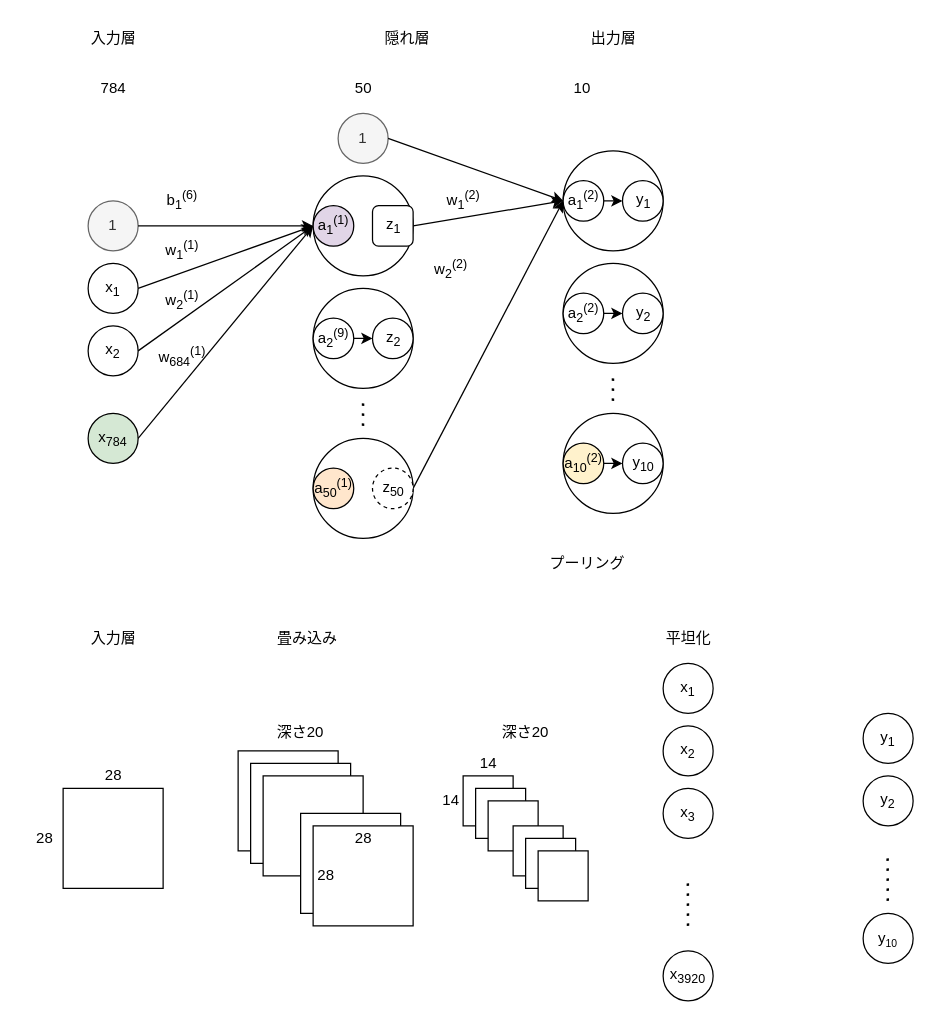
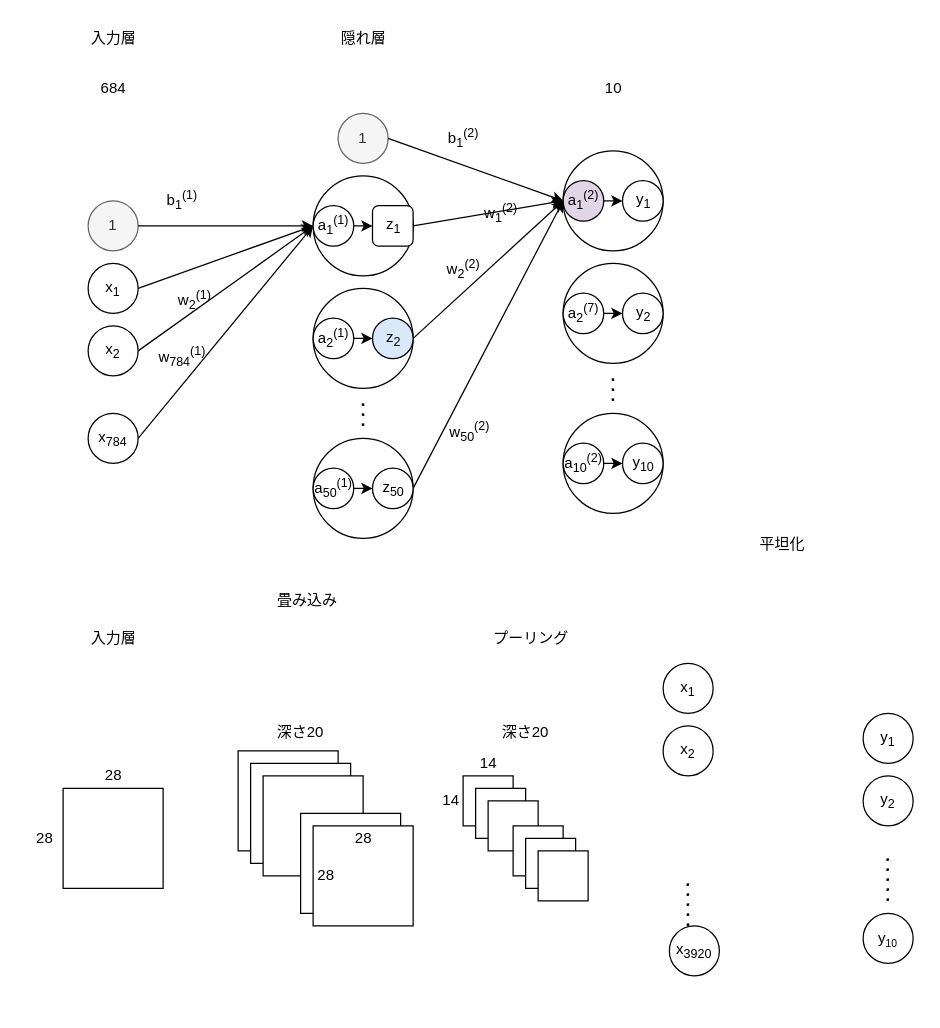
node "隠れ層": moved (407, 38) -> (363, 38)
node "出力層": removed
node "784": label "784" -> "684"
node "50": removed
node "10": moved (582, 88) -> (613, 88)
node "b1(2)": added
node "b1(6)": label "b1(6)" -> "b1(1)"
node "w1(2)": moved (463, 201) -> (501, 213)
node "a1(2)": fillcolor #ffffff -> #e1d5e7
node "a1(1)": fillcolor #e1d5e7 -> #ffffff
edge "a1(1)" -> "z1": added
node "w1(1)": removed
node "w2(2)": moved (451, 269) -> (463, 269)
edge "z2" -> "a1(2)": added
node "w2(1)": moved (182, 301) -> (194, 301)
node "a2(2)": label "a2(2)" -> "a2(7)"
node "a2(9)": label "a2(9)" -> "a2(1)"
node "z2": fillcolor #ffffff -> #dae8fc
node "w684(1)": label "w684(1)" -> "w784(1)"
node "w50(2)": added
node "x784": fillcolor #d5e8d4 -> #ffffff
node "a10(2)": fillcolor #fff2cc -> #ffffff
node "a50(1)": fillcolor #ffe6cc -> #ffffff
edge "a50(1)" -> "z50": added
node "z50": style dashed -> solid
node "プーリング": moved (587, 563) -> (531, 638)
node "畳み込み": moved (307, 638) -> (307, 601)
node "平坦化": moved (688, 638) -> (782, 544)
node "x3": removed
node "x3920": moved (688, 976) -> (694, 951)
